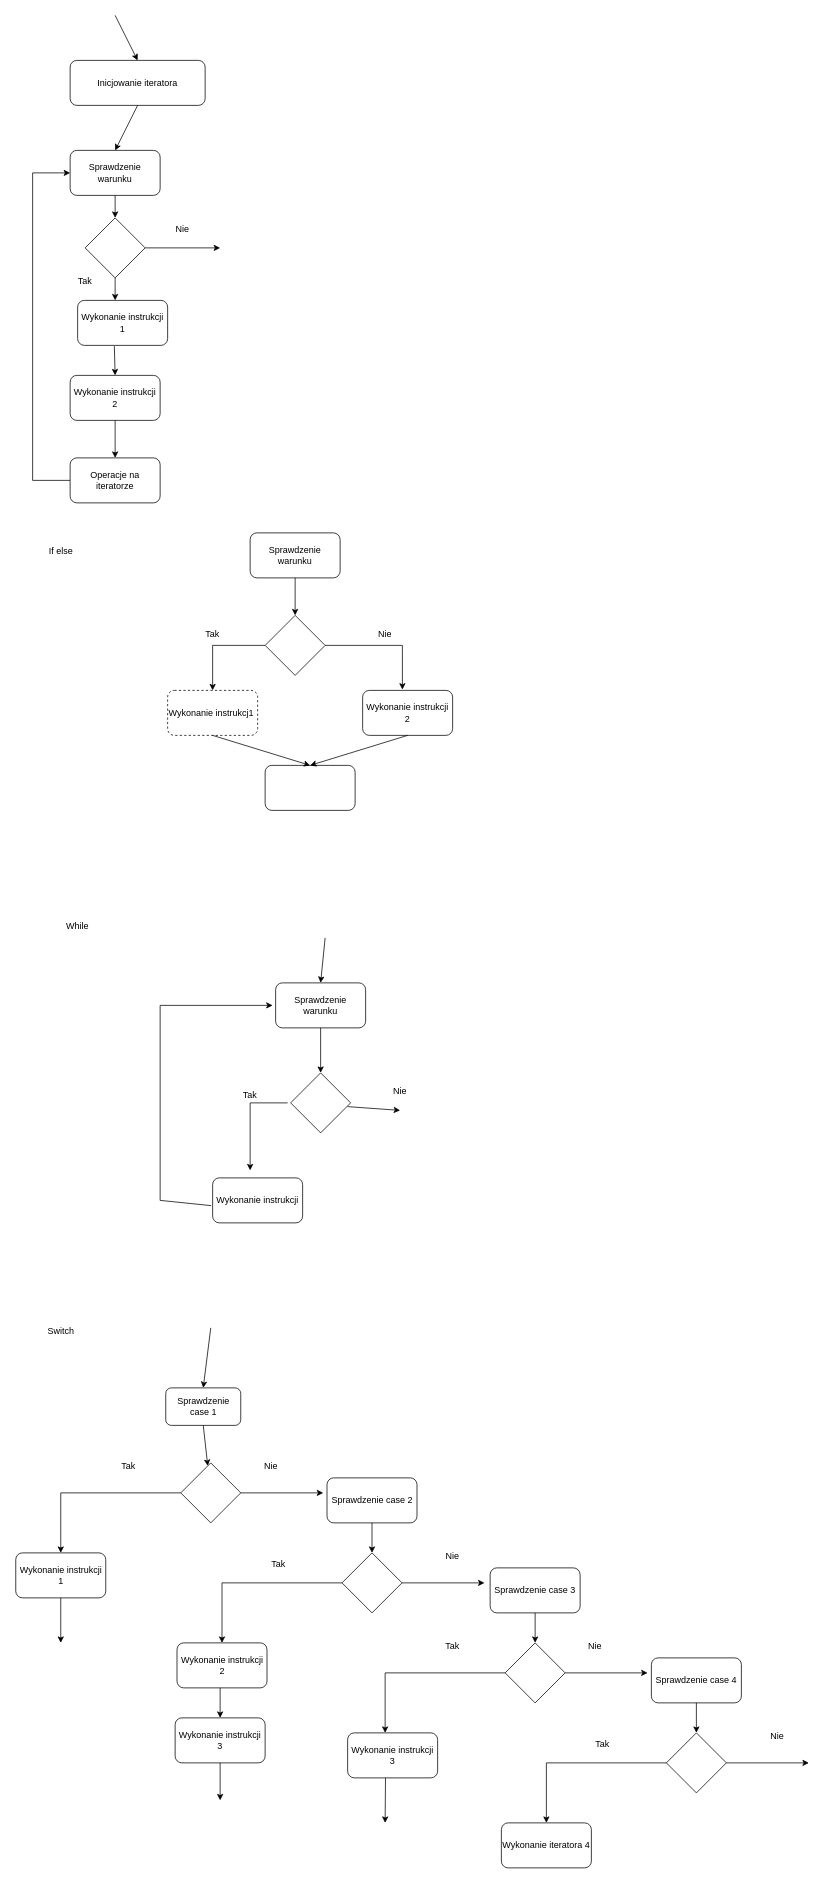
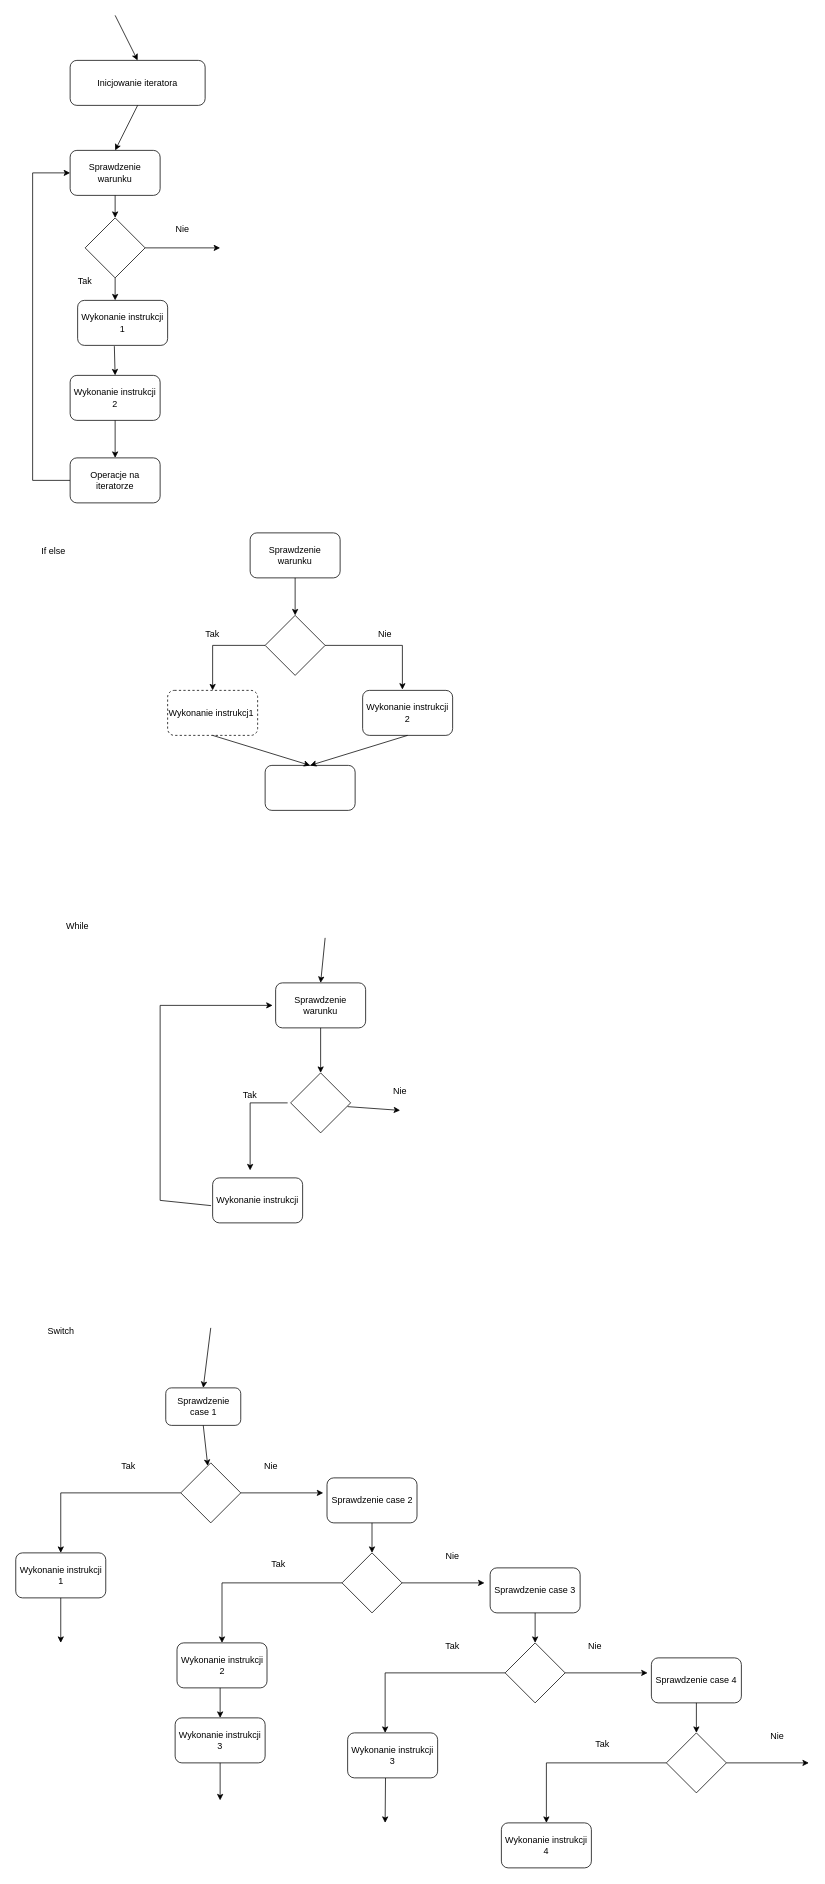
node "If else": moved (61, 552) -> (53, 552)
node "Wykonanie iteratora 4": label "Wykonanie iteratora 4" -> "Wykonanie instrukcji 4"
